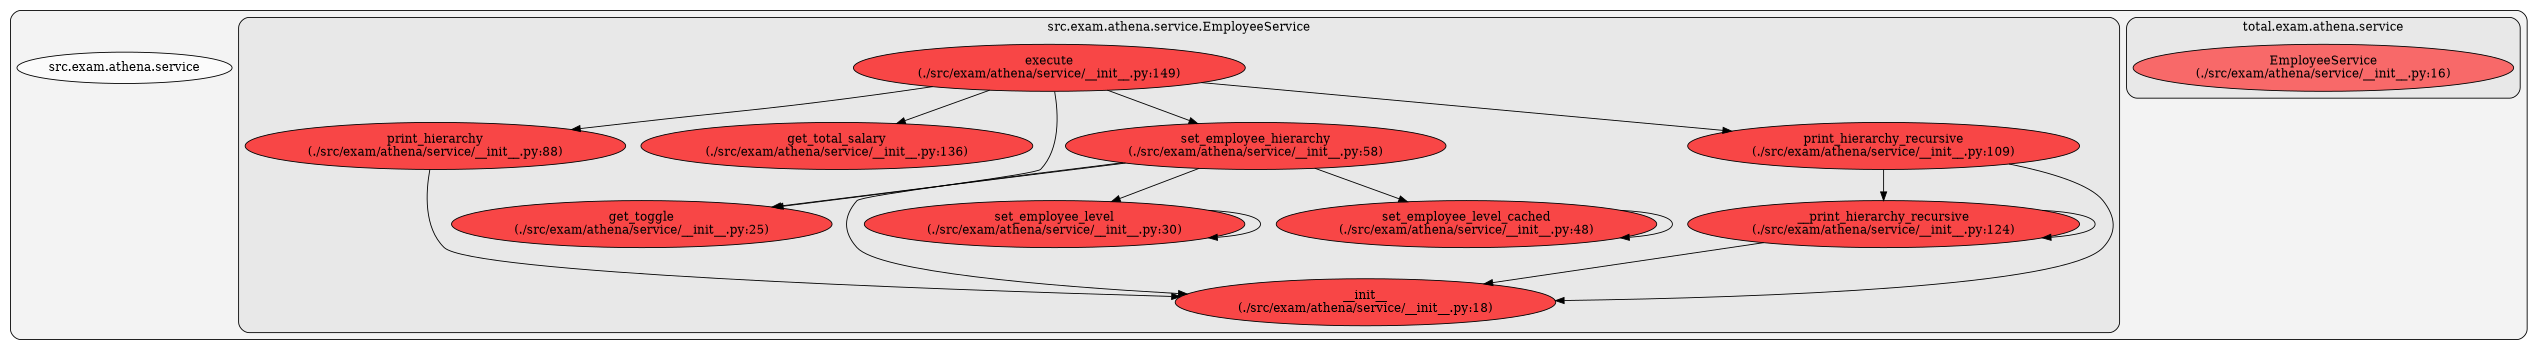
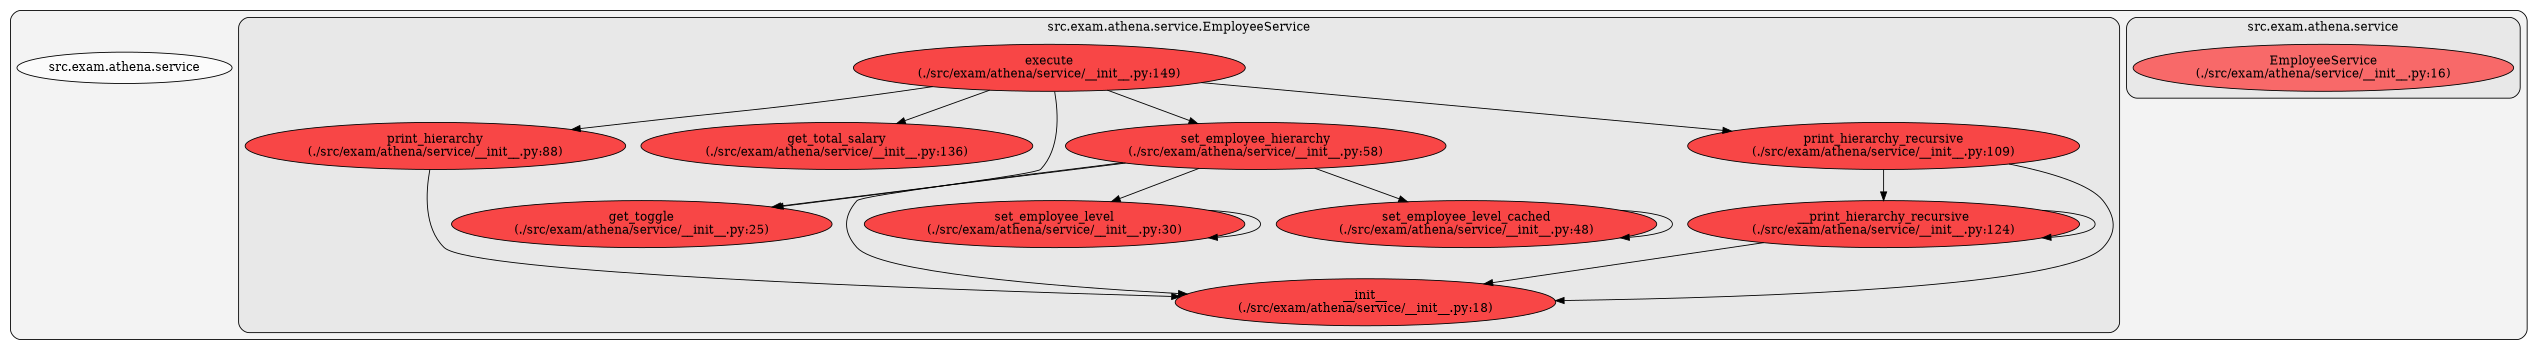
cluster "total.exam.athena.service": label "total.exam.athena.service" -> "src.exam.athena.service"
